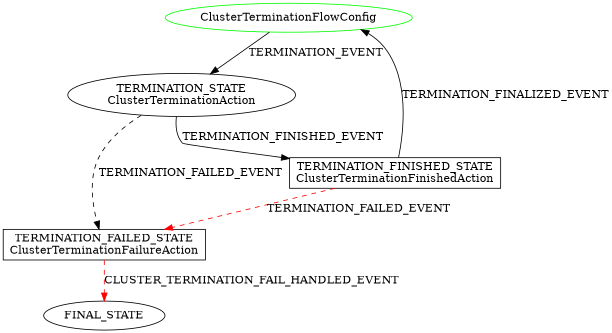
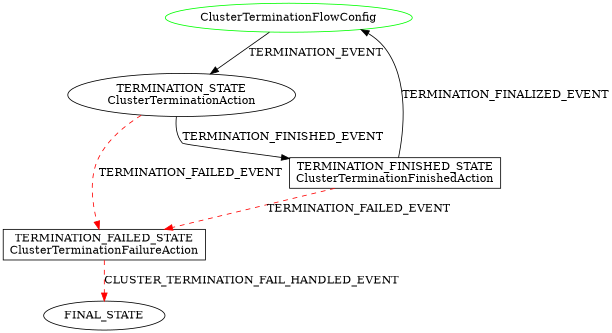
edge "TERMINATION_STATE ClusterTerminationAction" -> "TERMINATION_FAILED_STATE ClusterTerminationFailureAction": color black -> red
